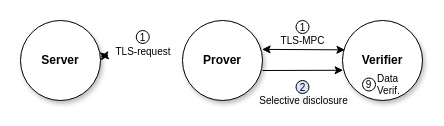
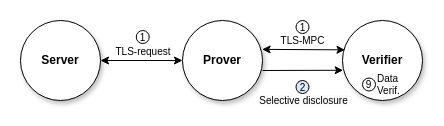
edge "TLS-request" -- "Server": now "Prover" -- "Server"
